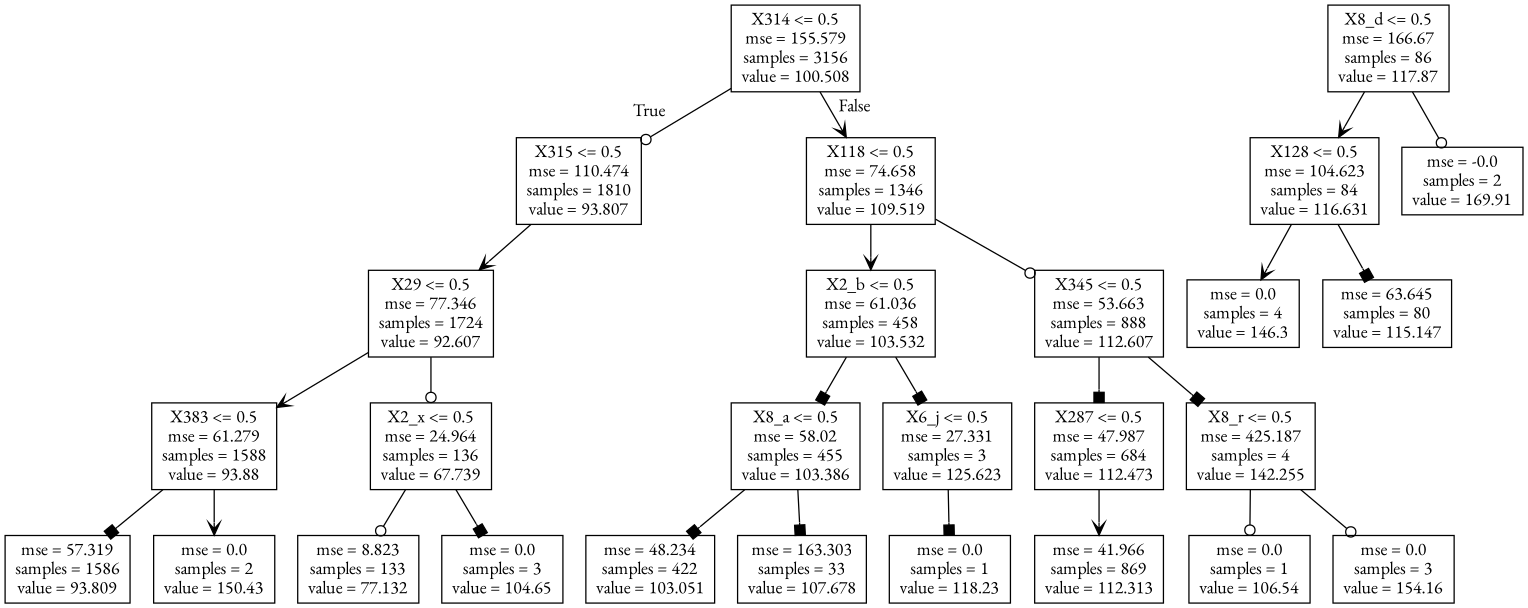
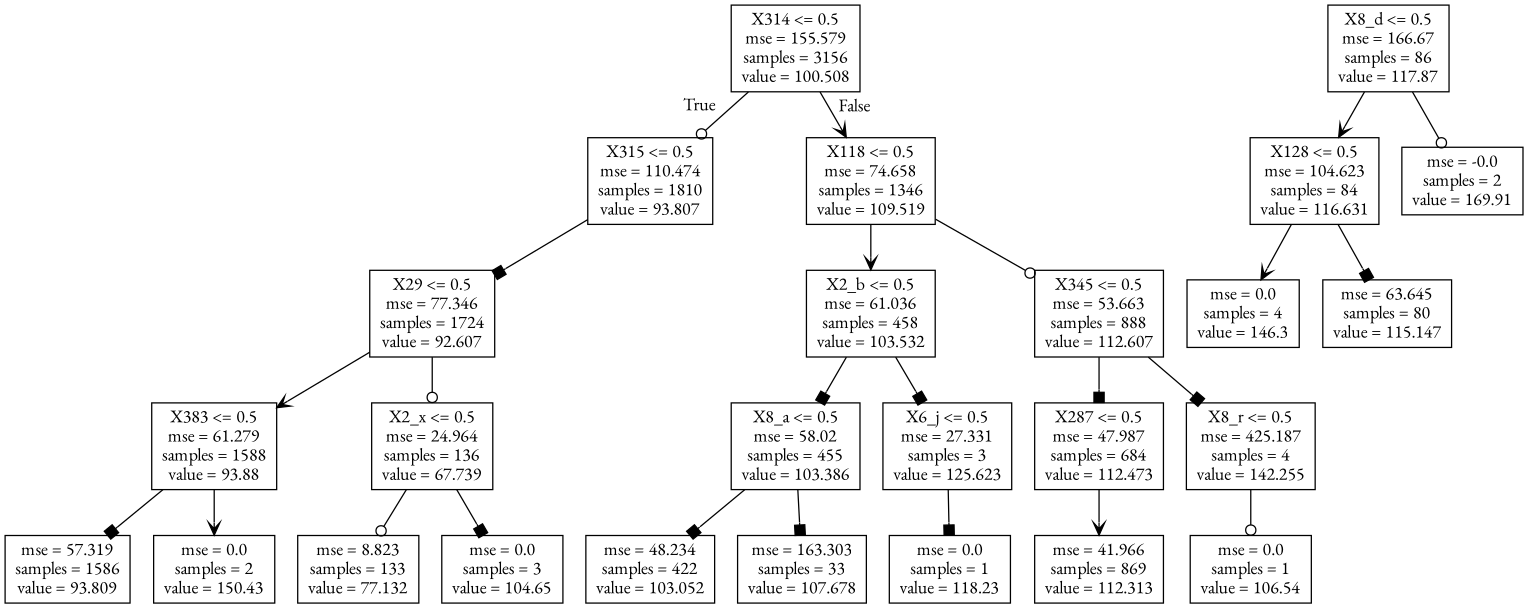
edge "X315 <= 0.5 mse = 110.474 samples = 1810 value = 93.807" -> "X29 <= 0.5 mse = 77.346 samples = 1724 value = 92.607": arrowhead vee -> box
node "mse = 48.234 samples = 422 value = 103.051": label "mse = 48.234 samples = 422 value = 103.051" -> "mse = 48.234 samples = 422 value = 103.052"
node "mse = 0.0 samples = 3 value = 154.16": removed
